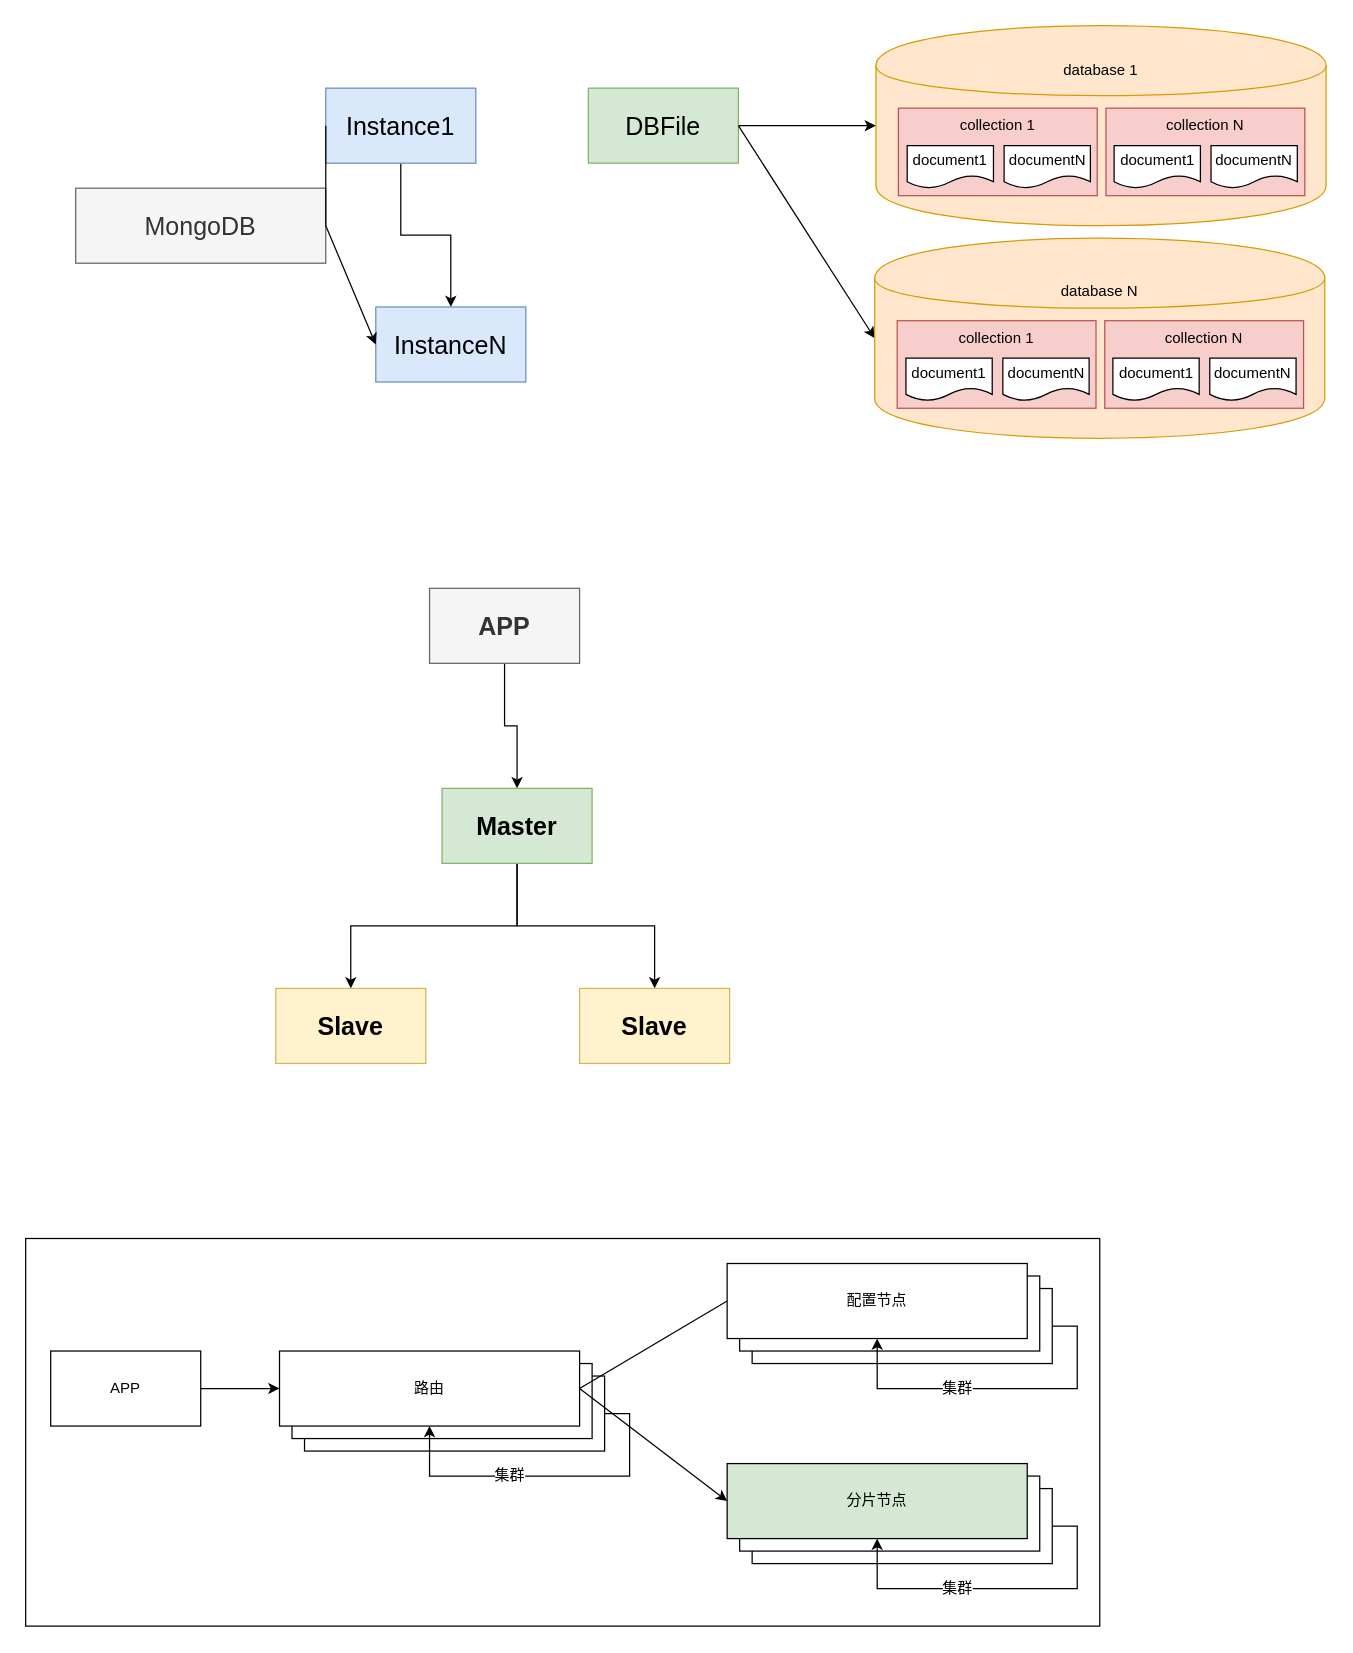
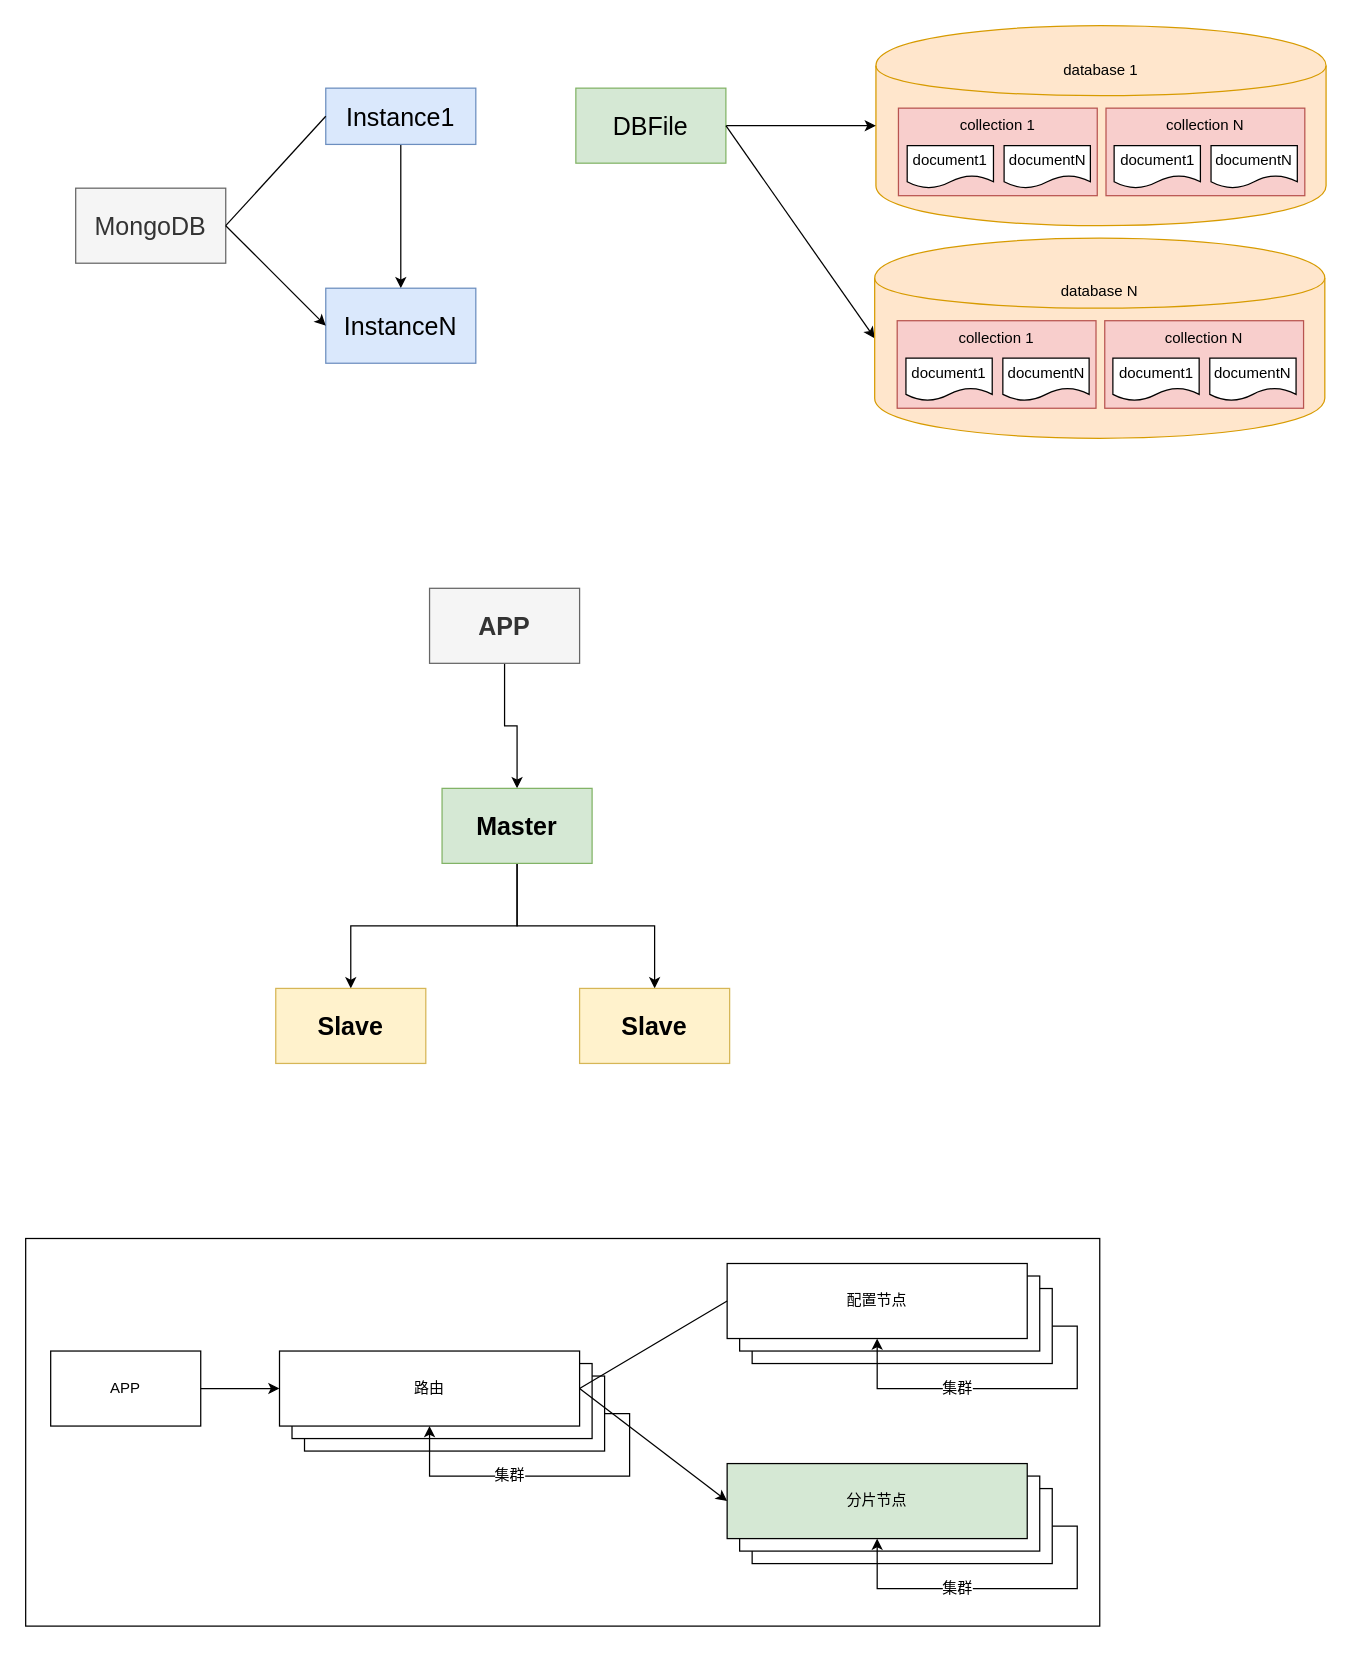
node "Instance1": size 150x75 -> 150x56
node "DBFile": moved (663, 126) -> (651, 126)
node "MongoDB": size 250x75 -> 150x75
node "InstanceN": moved (451, 344) -> (401, 326)
